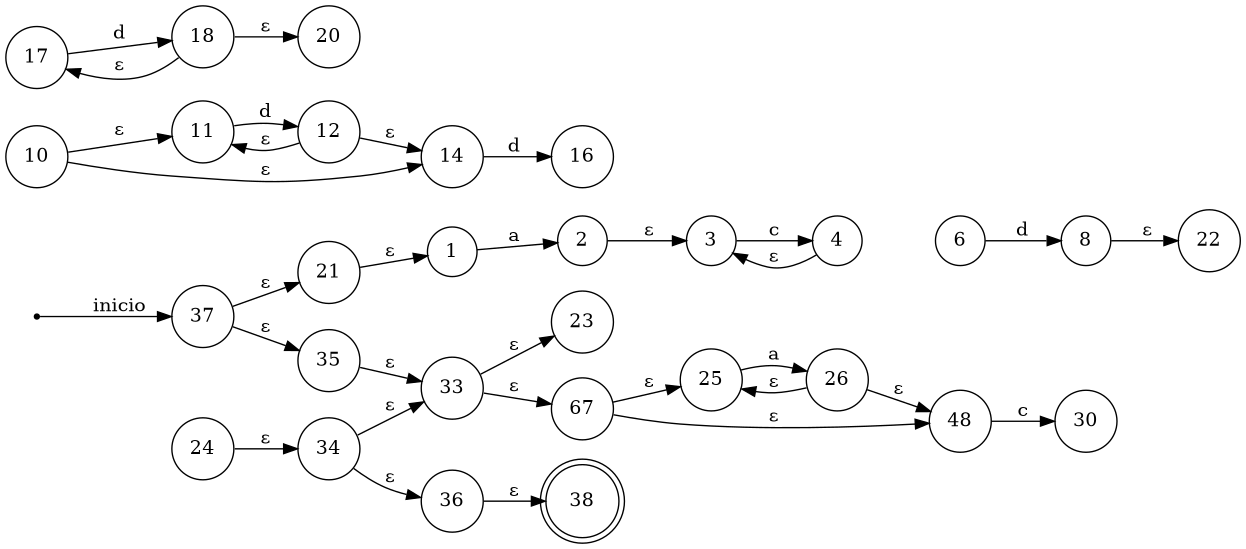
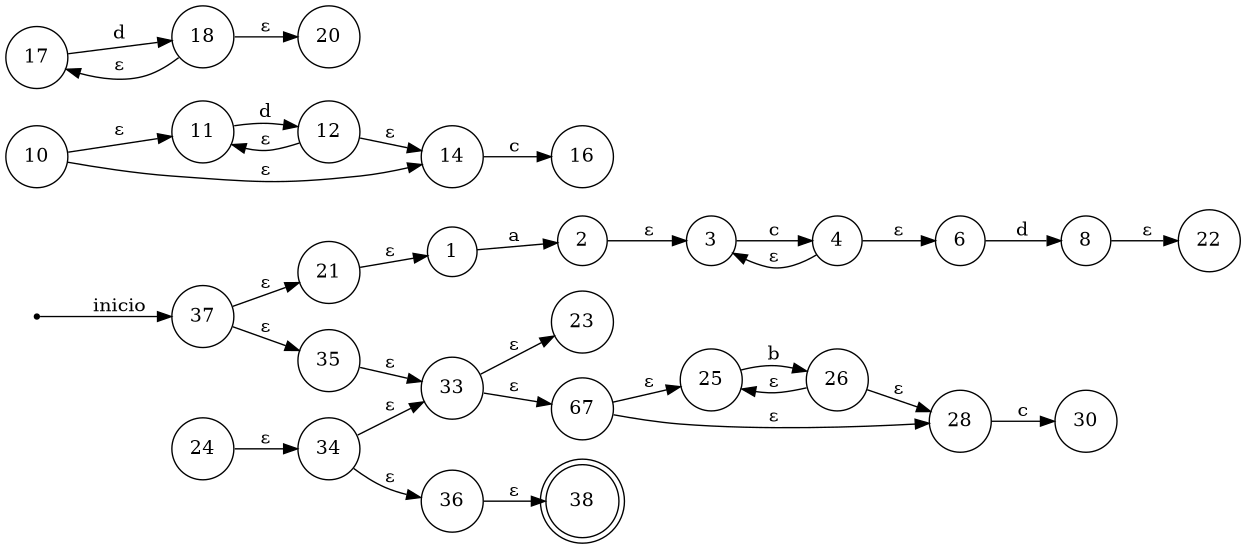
edge "14" -> "16": label "d" -> "c"
edge "4" -> "6": added, label "ε"
edge "25" -> "26": label "a" -> "b"
node "48": label "48" -> "28"
